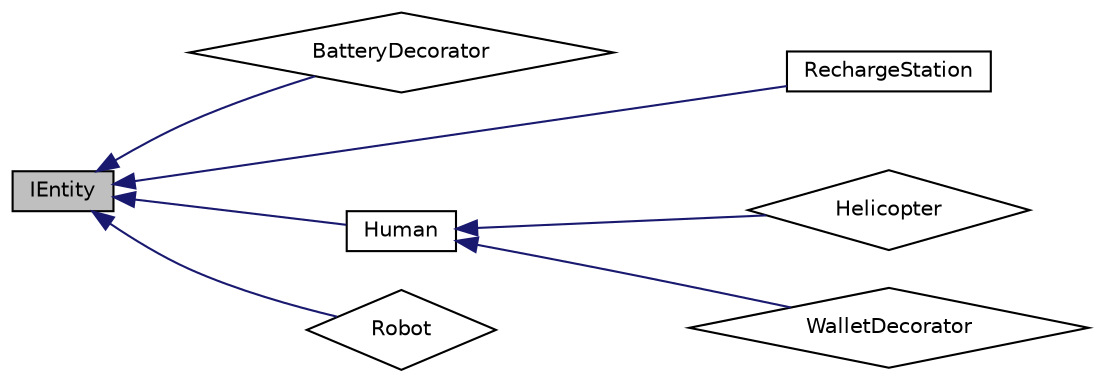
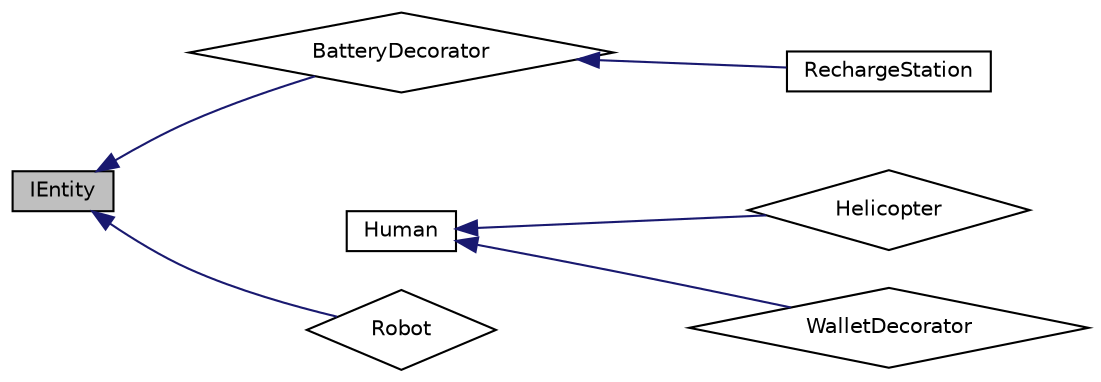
edge "RechargeStation" -> "IEntity": now "RechargeStation" -> "BatteryDecorator"
edge "Human" -> "IEntity": removed
